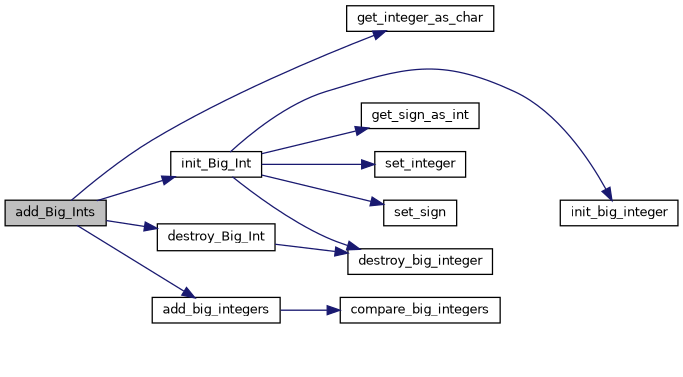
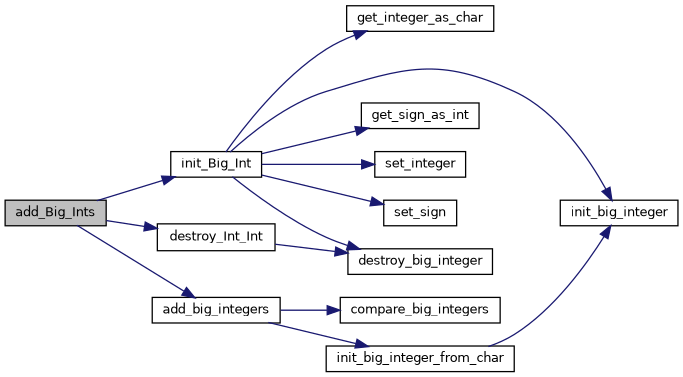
edge "add_Big_Ints" -> "get_integer_as_char": now "init_Big_Int" -> "get_integer_as_char"
node "destroy_Big_Int": label "destroy_Big_Int" -> "destroy_Int_Int"
node "init_big_integer_from_char": added
